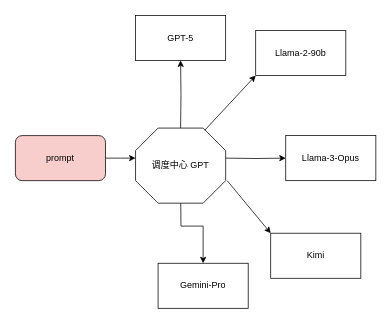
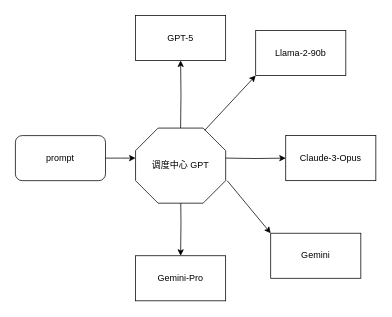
node "prompt": fillcolor #f8cecc -> #ffffff
node "Llama-3-Opus": label "Llama-3-Opus" -> "Claude-3-Opus"
node "Kimi": label "Kimi" -> "Gemini"
node "Gemini-Pro": moved (203, 285) -> (180, 278)
